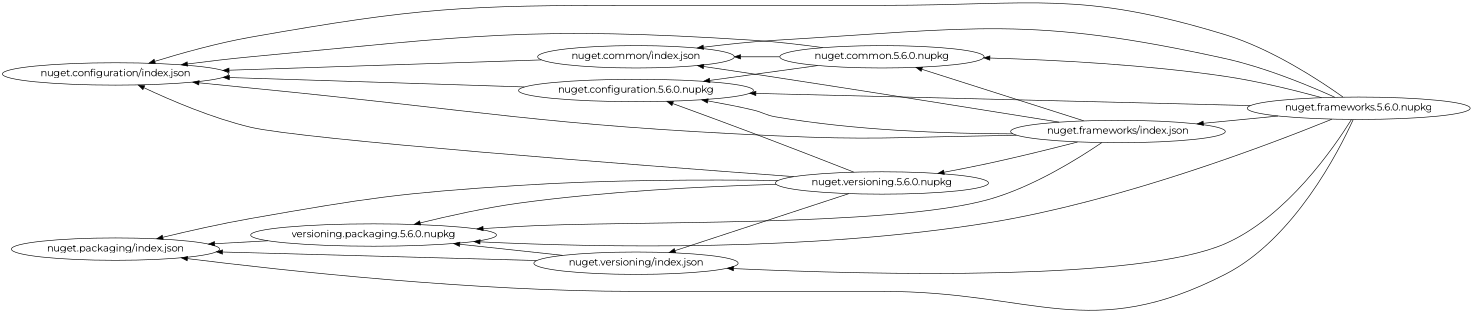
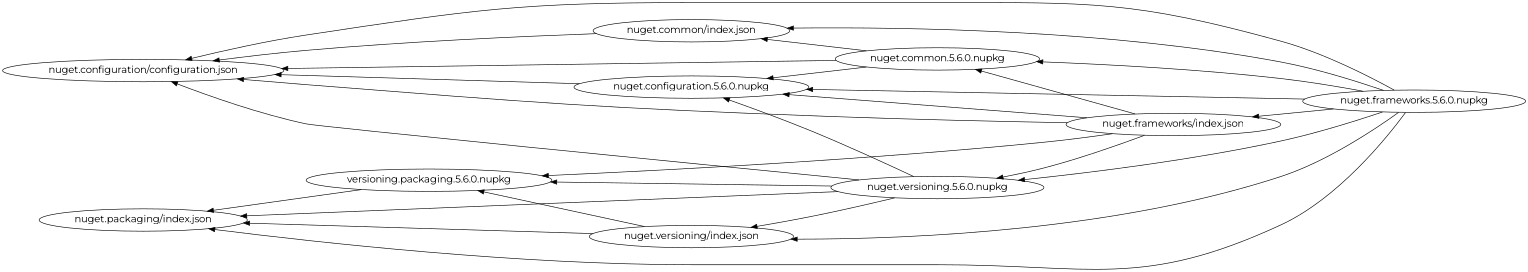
node "nuget.configuration/index.json": label "nuget.configuration/index.json" -> "nuget.configuration/configuration.json"
edge "nuget.frameworks/index.json" -> "nuget.common/index.json": removed
edge "nuget.frameworks.5.6.0.nupkg" -> "versioning.packaging.5.6.0.nupkg": now "nuget.frameworks.5.6.0.nupkg" -> "nuget.versioning.5.6.0.nupkg"
